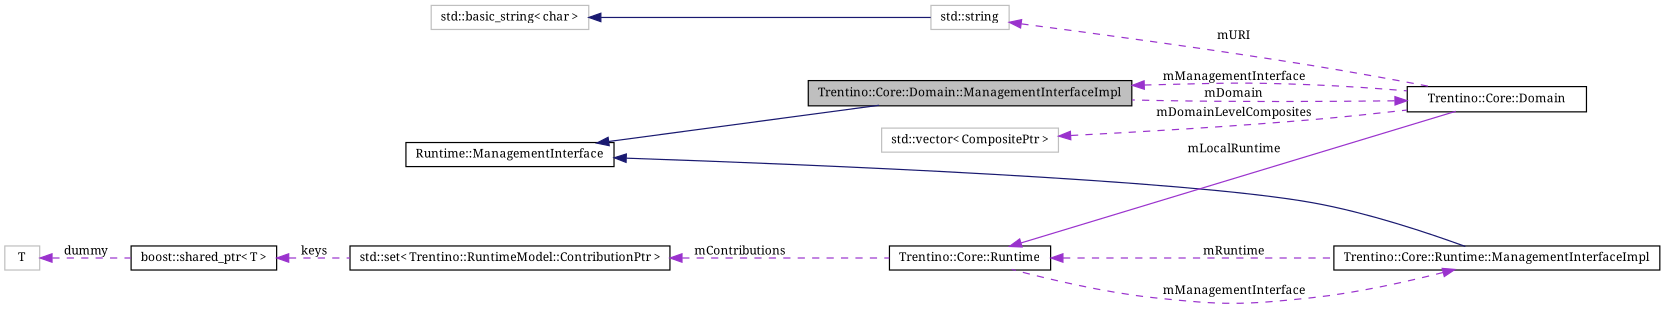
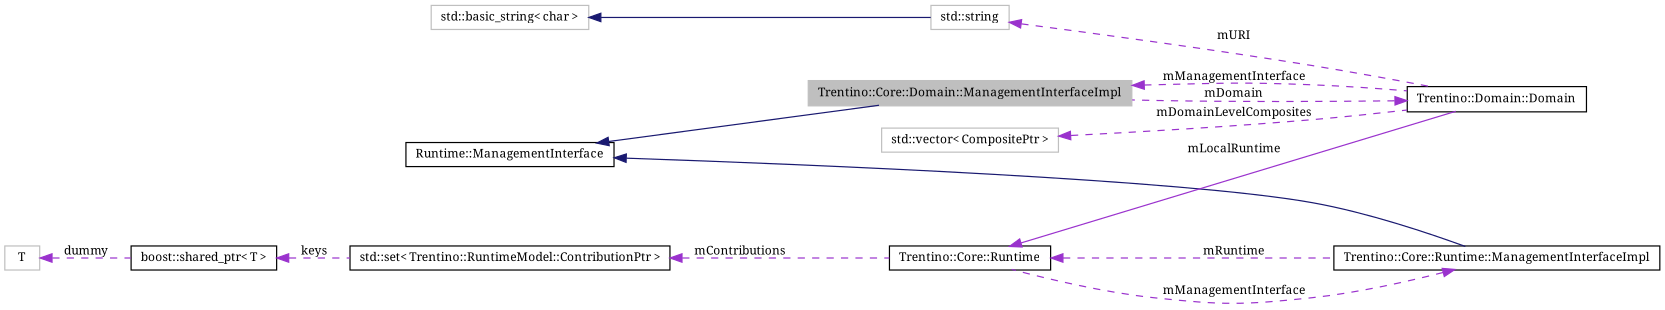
node "Trentino::Core::Domain::ManagementInterfaceImpl": color black -> grey75
node "Trentino::Core::Domain": label "Trentino::Core::Domain" -> "Trentino::Domain::Domain"
